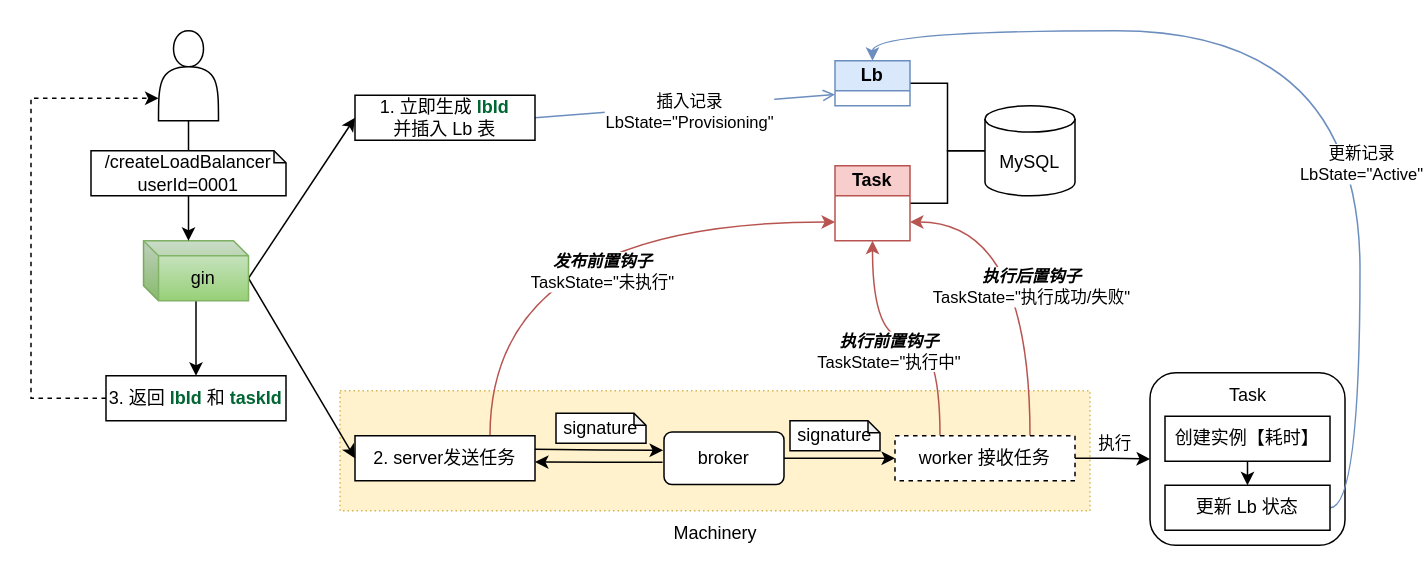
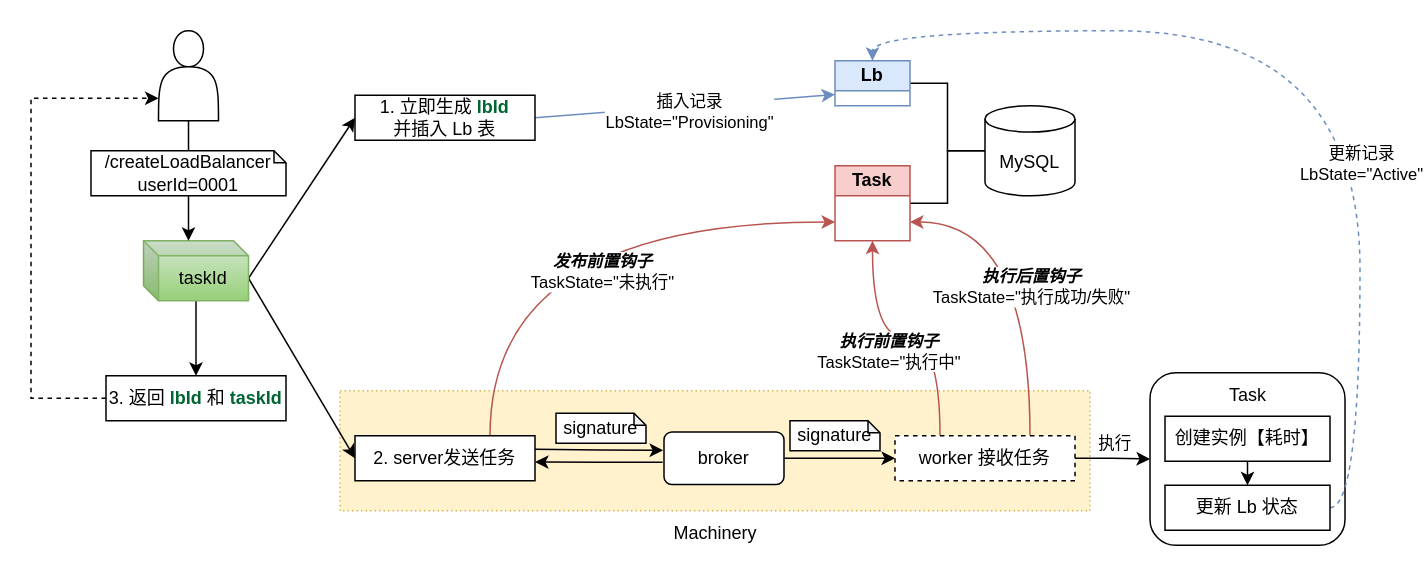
edge "更新 Lb 状态" -> "Lb": style solid -> dashed
edge "1. 立即生成 lbId 并插入 Lb 表" -> "Lb": arrowhead open -> classic
node "gin": label "gin" -> "taskId"
